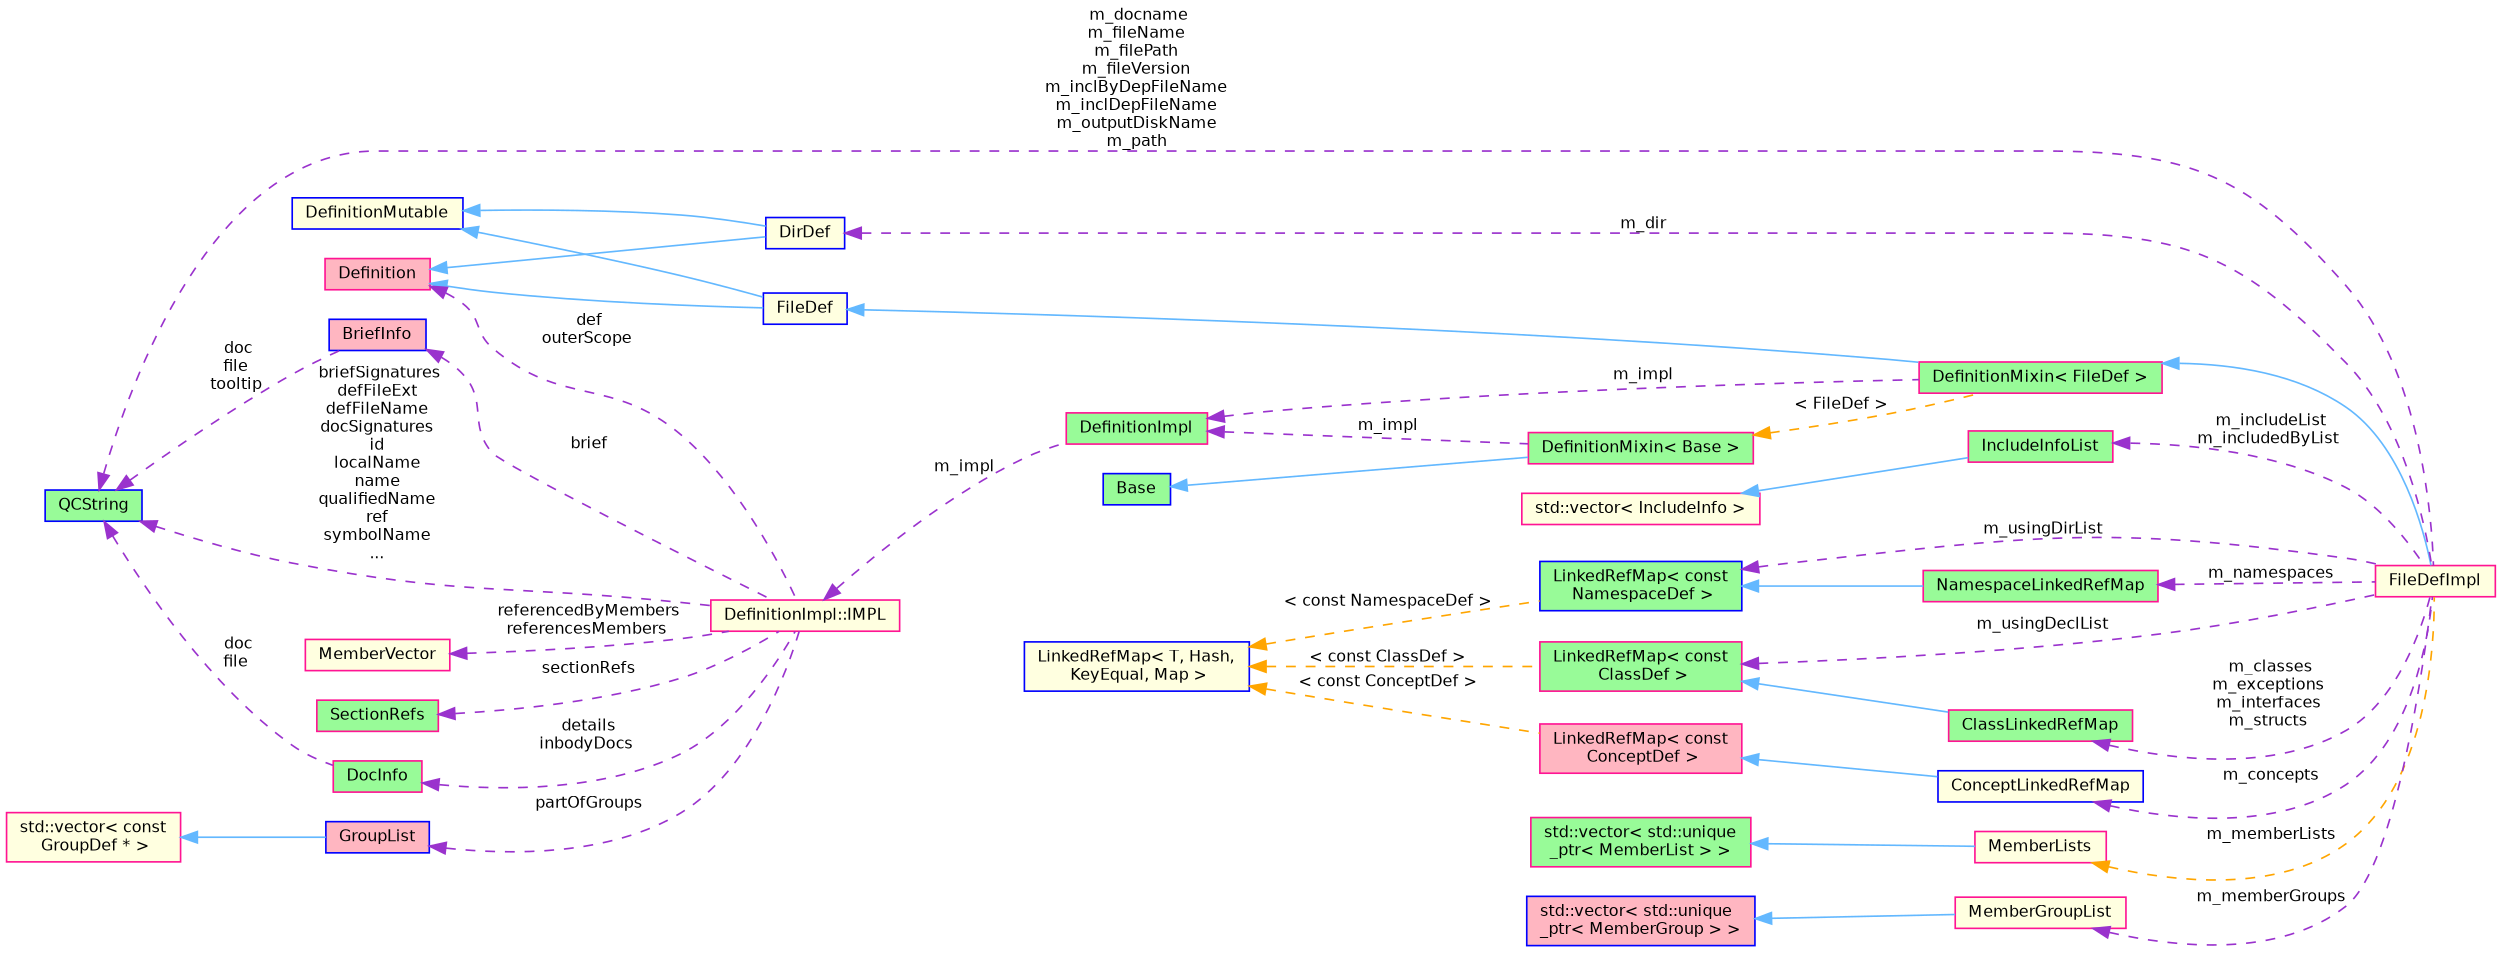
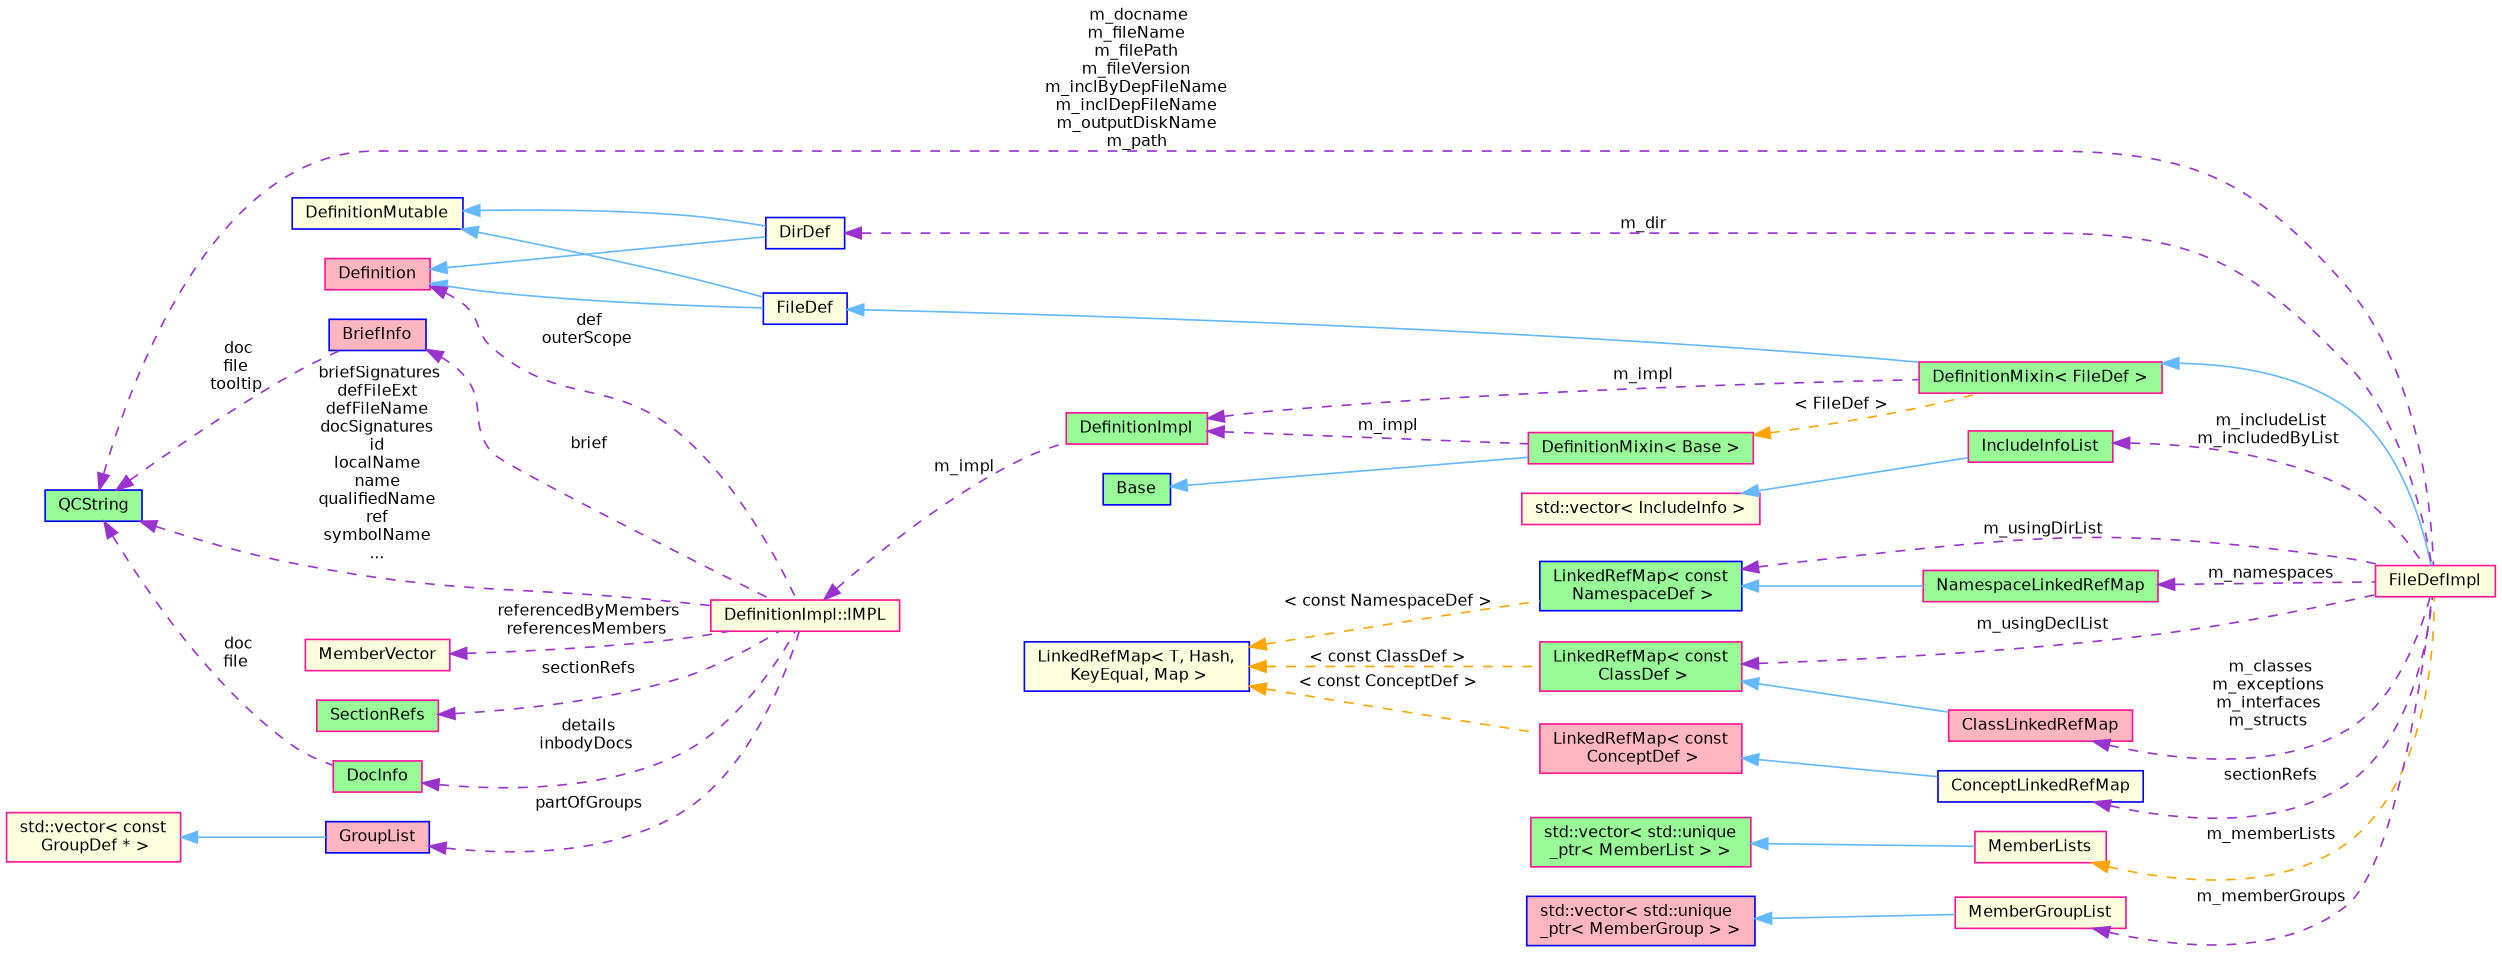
node "ClassLinkedRefMap": fillcolor palegreen -> lightpink
edge "FileDefImpl" -> "ConceptLinkedRefMap": label " m_concepts" -> " sectionRefs"
